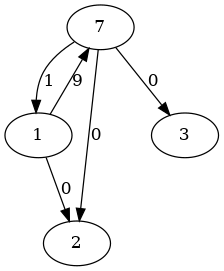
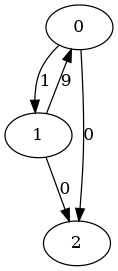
node "7": label "7" -> "0"
node "3": removed
